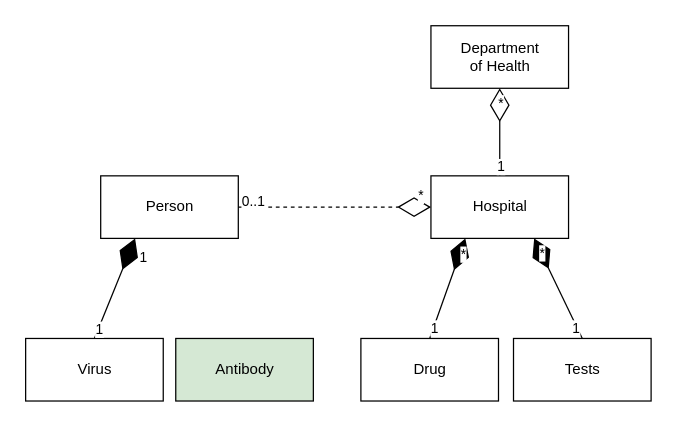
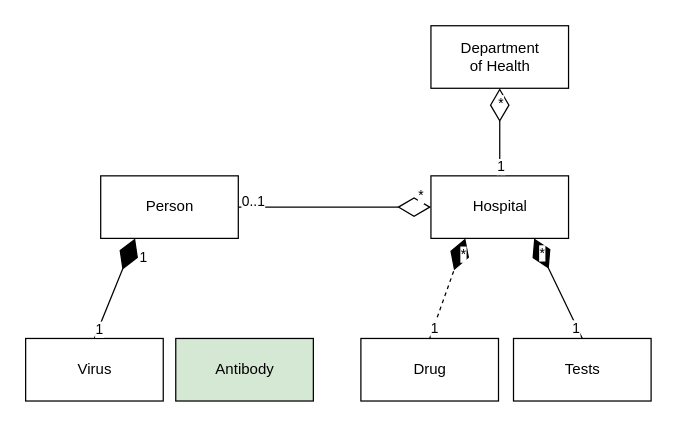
edge "Person" -> "Hospital": style dashed -> solid
edge "Drug" -> "Hospital": style solid -> dashed
